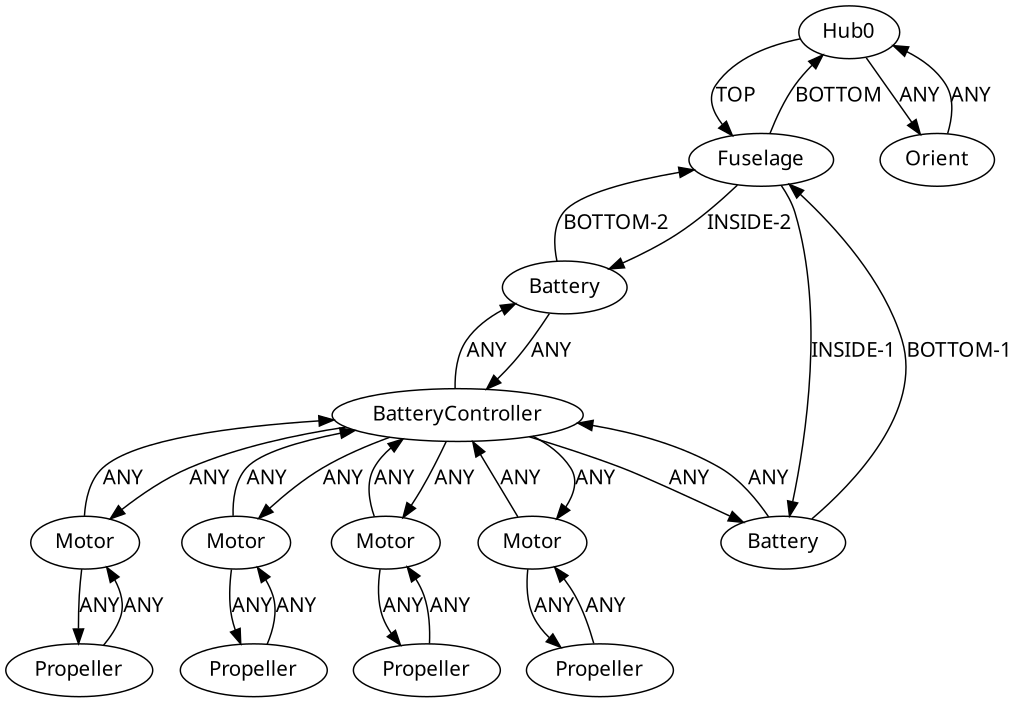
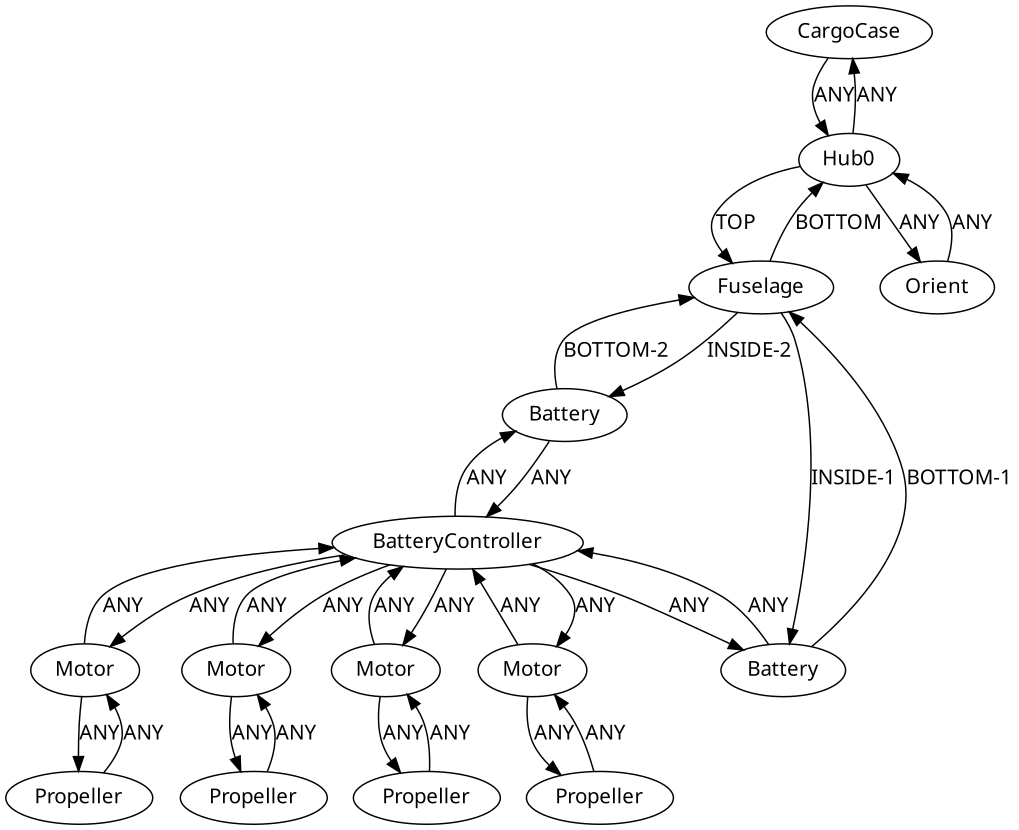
node "CargoCase": added
